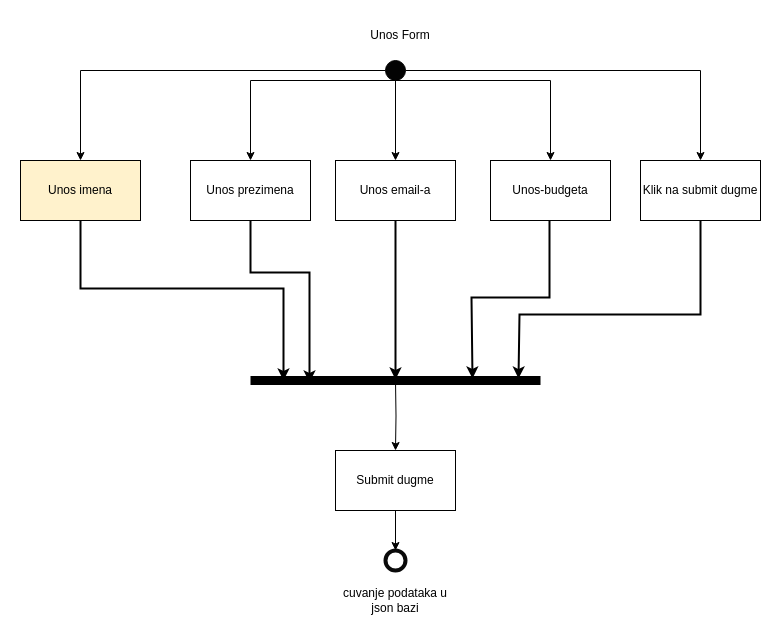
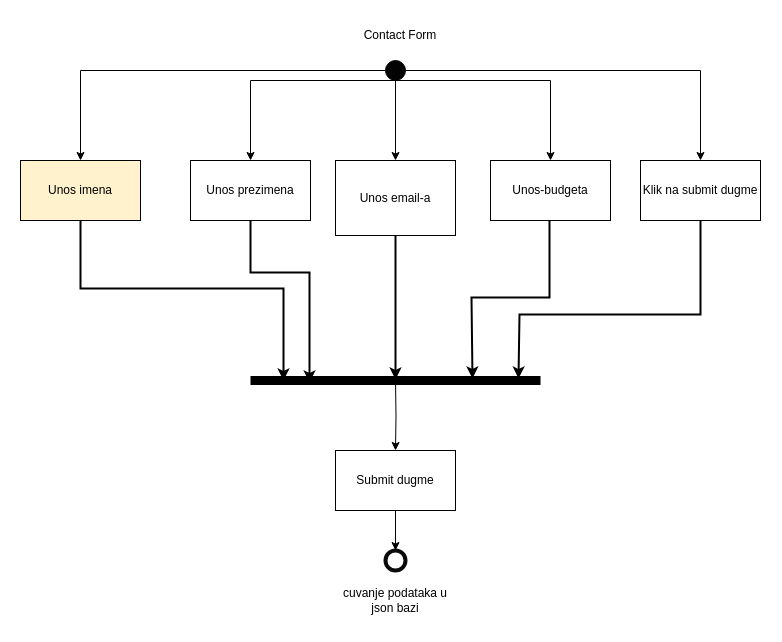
node "Unos Form": label "Unos Form" -> "Contact Form"
node "Unos email-a": size 120x60 -> 120x75
